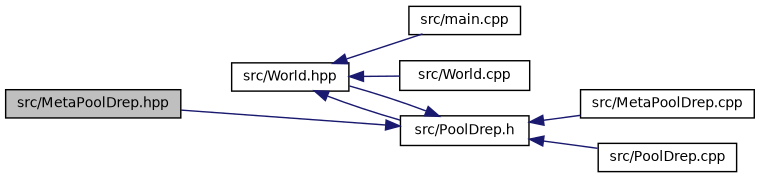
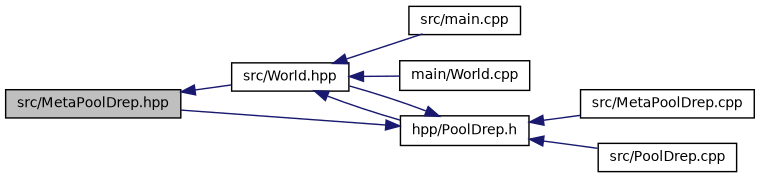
node "src/World.cpp": label "src/World.cpp" -> "main/World.cpp"
edge "src/World.hpp" -> "src/MetaPoolDrep.hpp": added
node "src/PoolDrep.h": label "src/PoolDrep.h" -> "hpp/PoolDrep.h"
